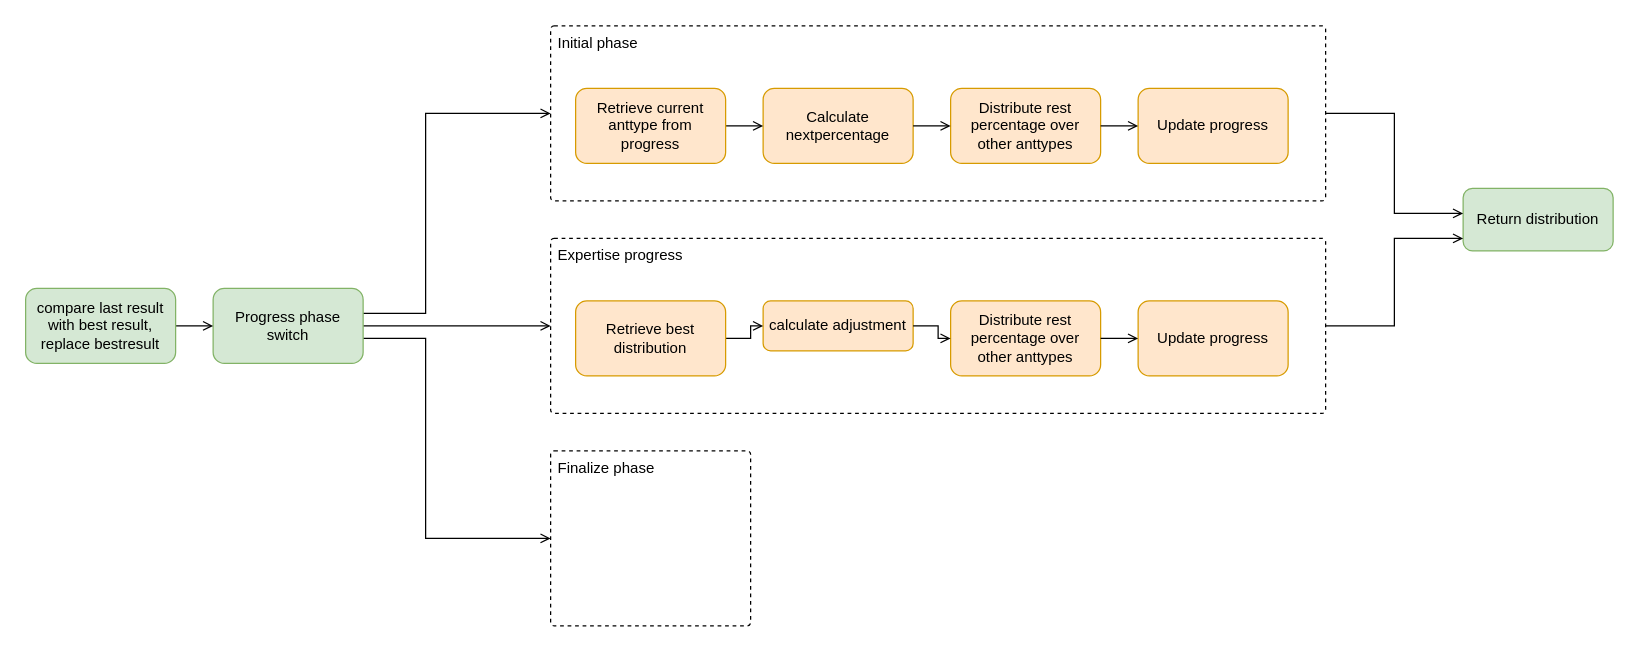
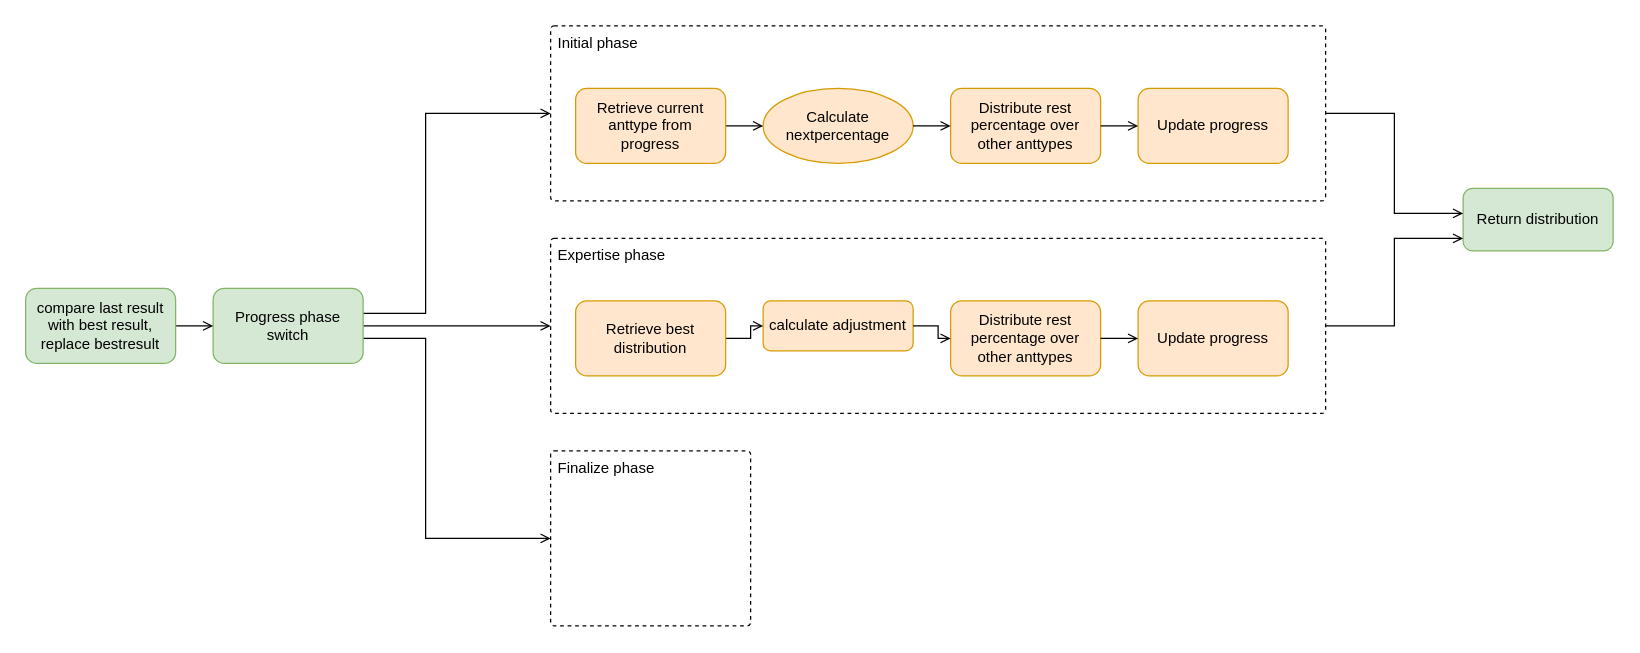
node "Calculate nextpercentage": shape rounded rectangle -> ellipse
node "Expertise progress": label "Expertise progress" -> "Expertise phase"
